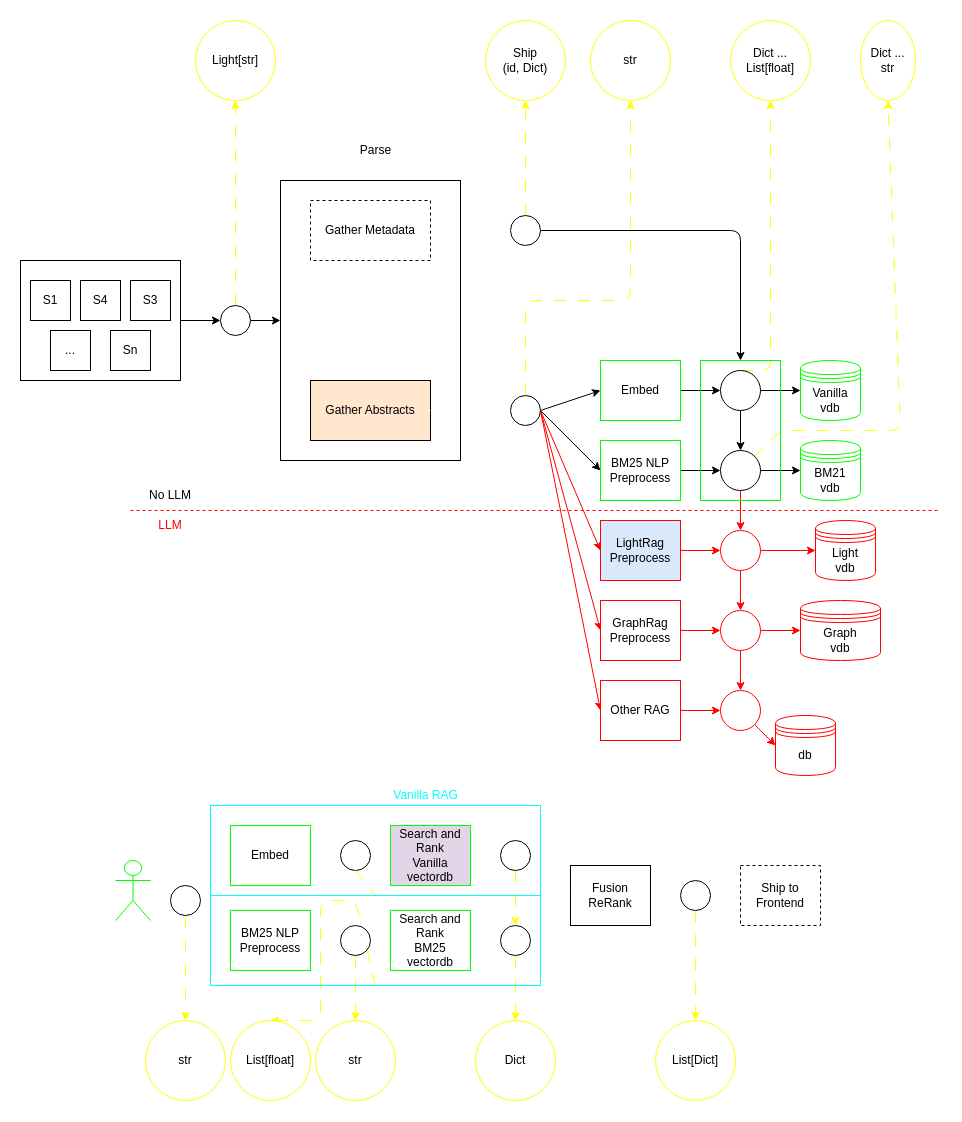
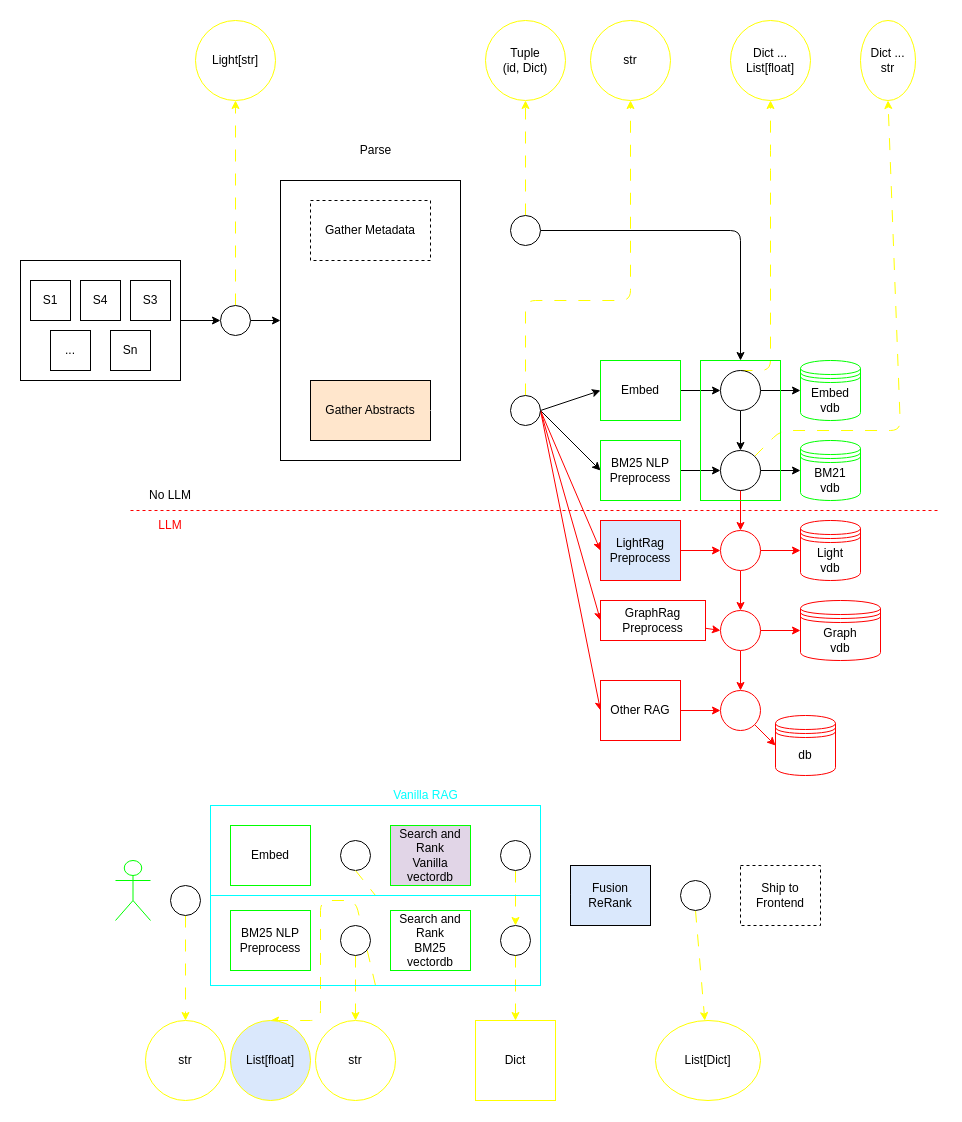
node "Ship (id, Dict)": label "Ship (id, Dict)" -> "Tuple (id, Dict)"
node "Vanilla vdb": label "Vanilla vdb" -> "Embed vdb"
node "Light vdb": moved (846, 551) -> (831, 551)
node "GraphRag Preprocess": size 80x60 -> 105x40
node "Fusion ReRank": fillcolor #ffffff -> #dae8fc
node "List[float]": fillcolor #ffffff -> #dae8fc
node "Dict": shape ellipse -> rectangle
node "List[Dict]": size 80x80 -> 105x80
